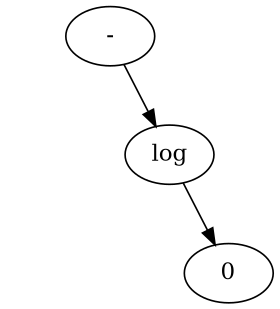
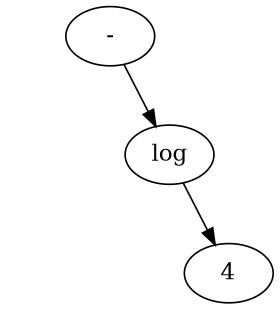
node "0": label "0" -> "4"
